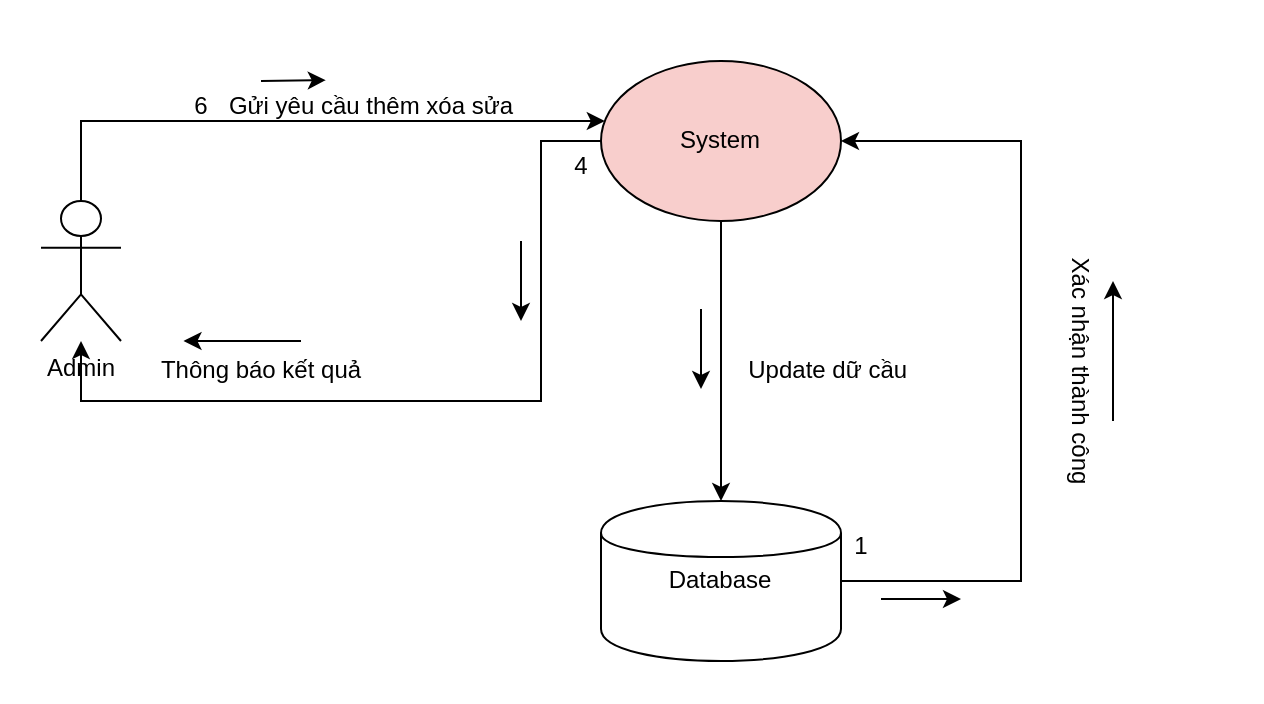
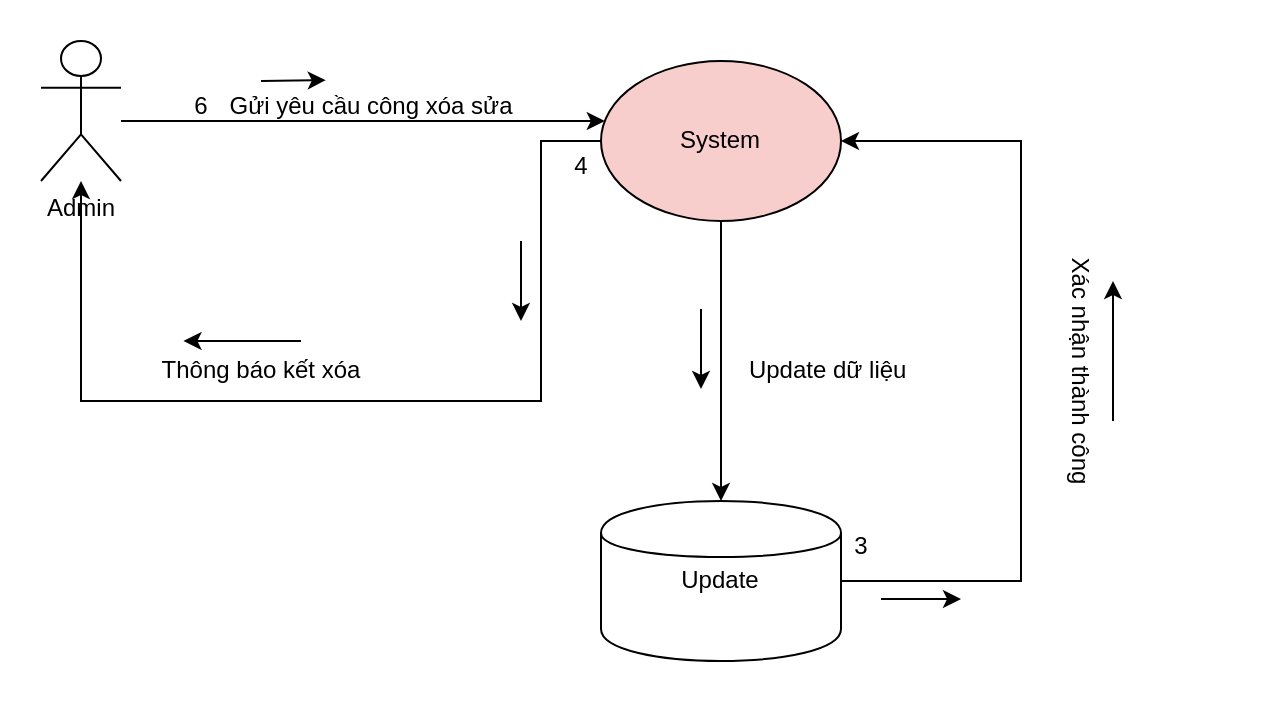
node "Gửi yêu cầu thêm xóa sửa": label "Gửi yêu cầu thêm xóa sửa" -> "Gửi yêu cầu công xóa sửa"
node "Admin": moved (81, 271) -> (81, 111)
node "Thông báo kết quả": label "Thông báo kết quả" -> "Thông báo kết xóa"
node "Update dữ cầu": label "Update dữ cầu" -> "Update dữ liệu"
node "1": label "1" -> "3"
node "Database": label "Database" -> "Update"
